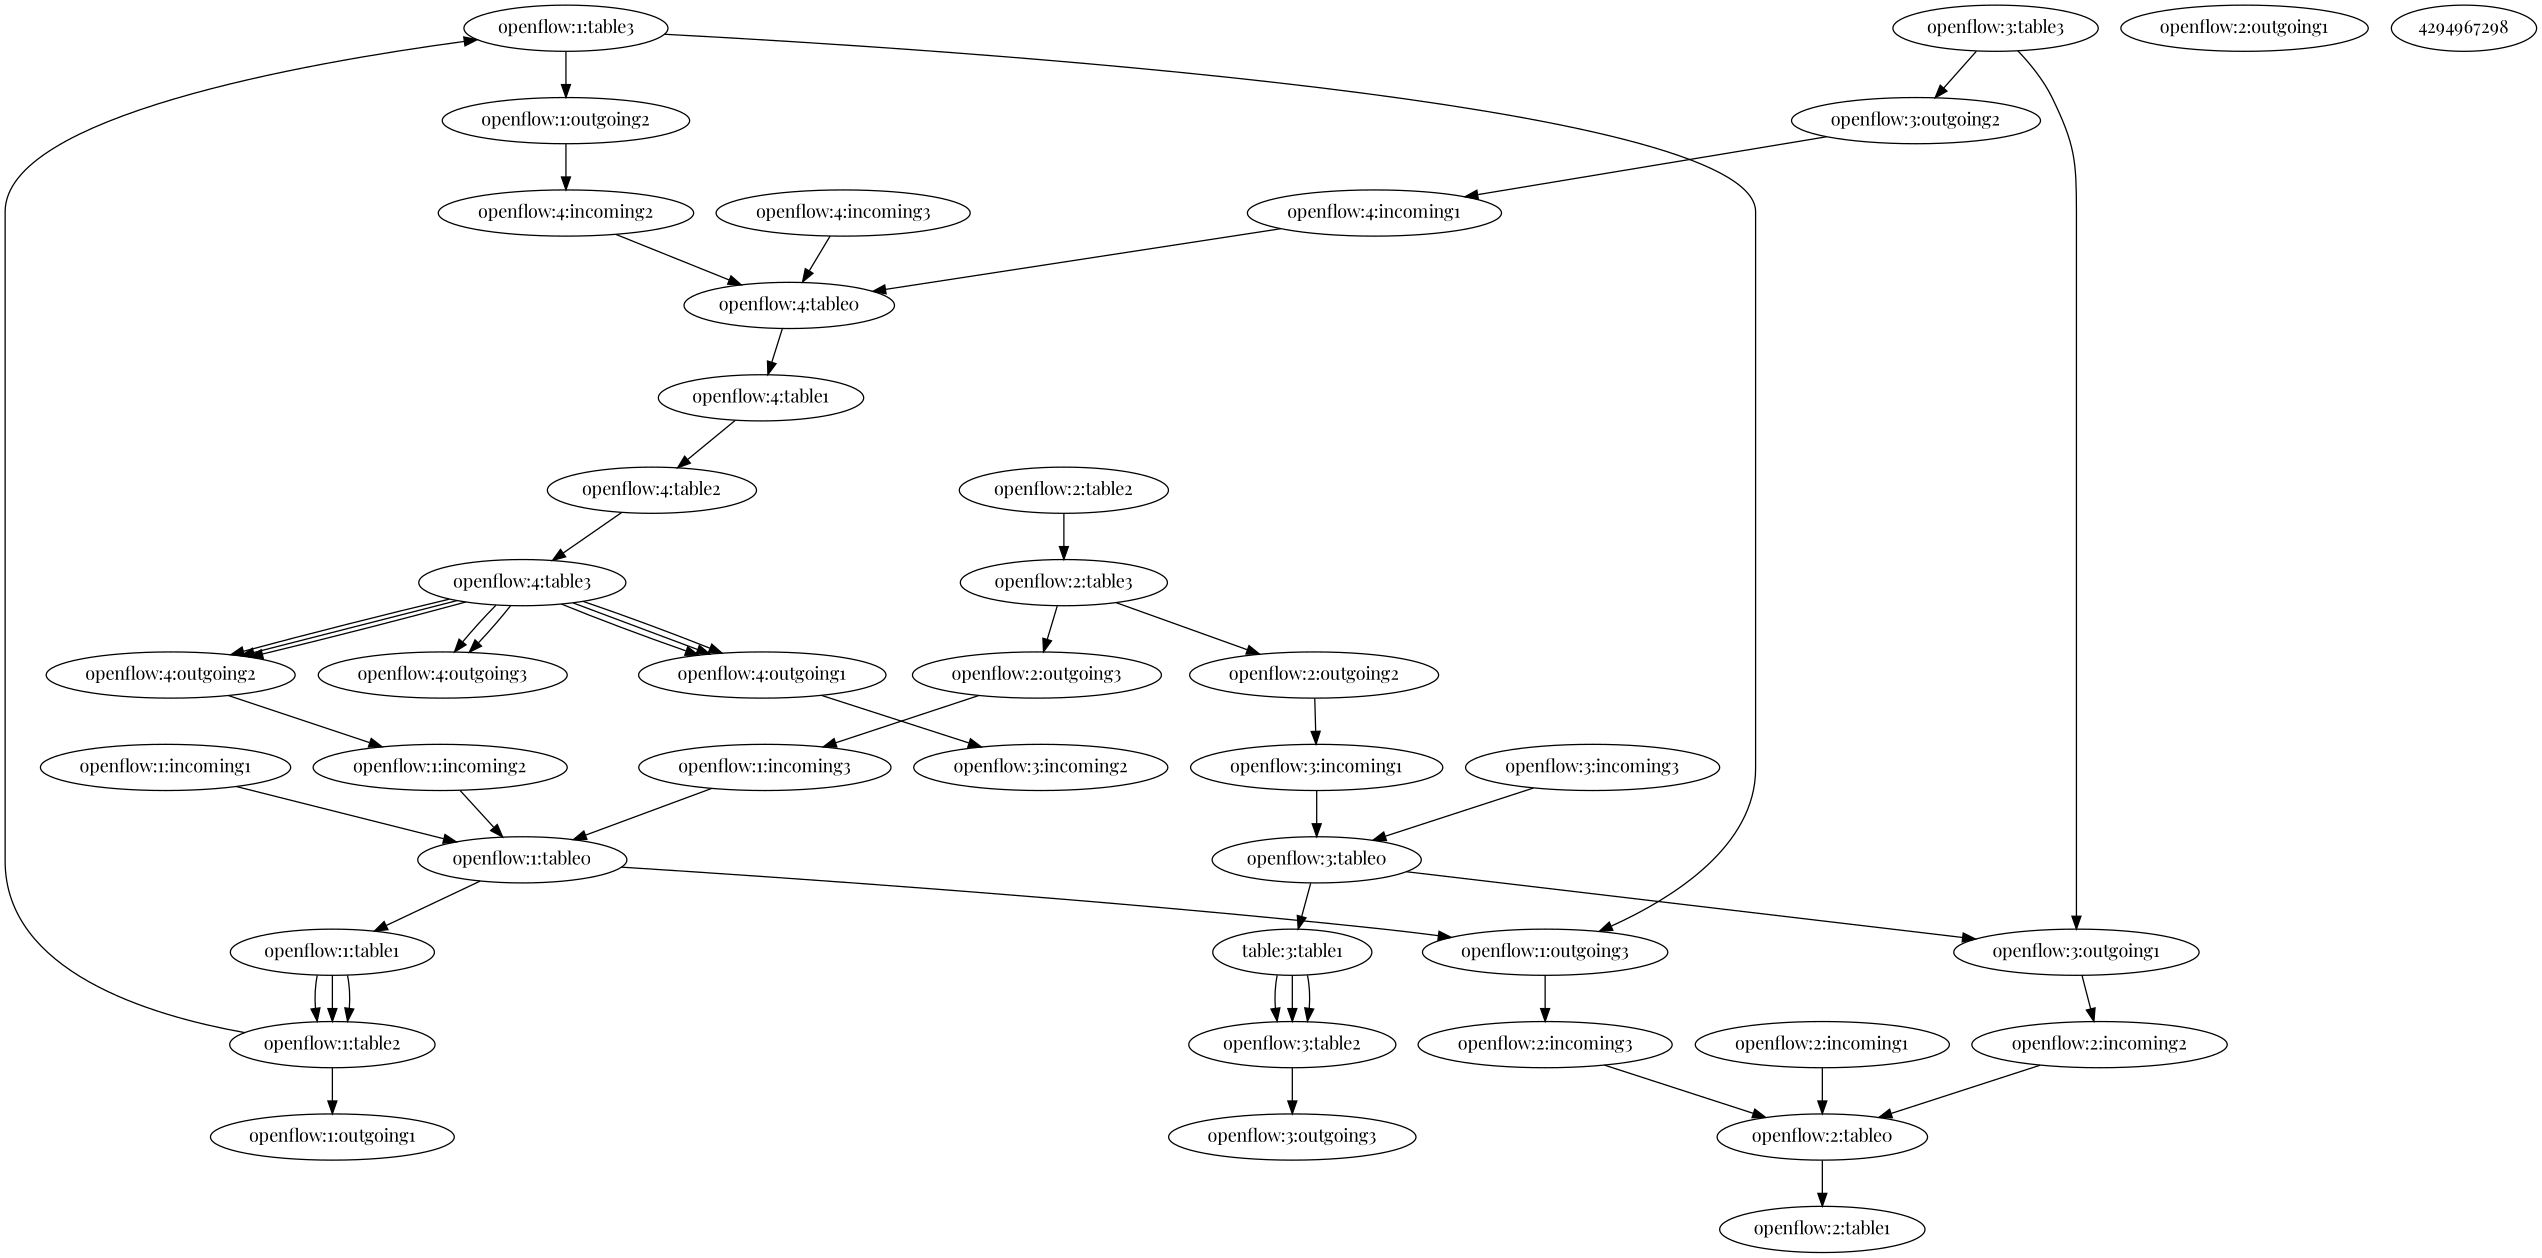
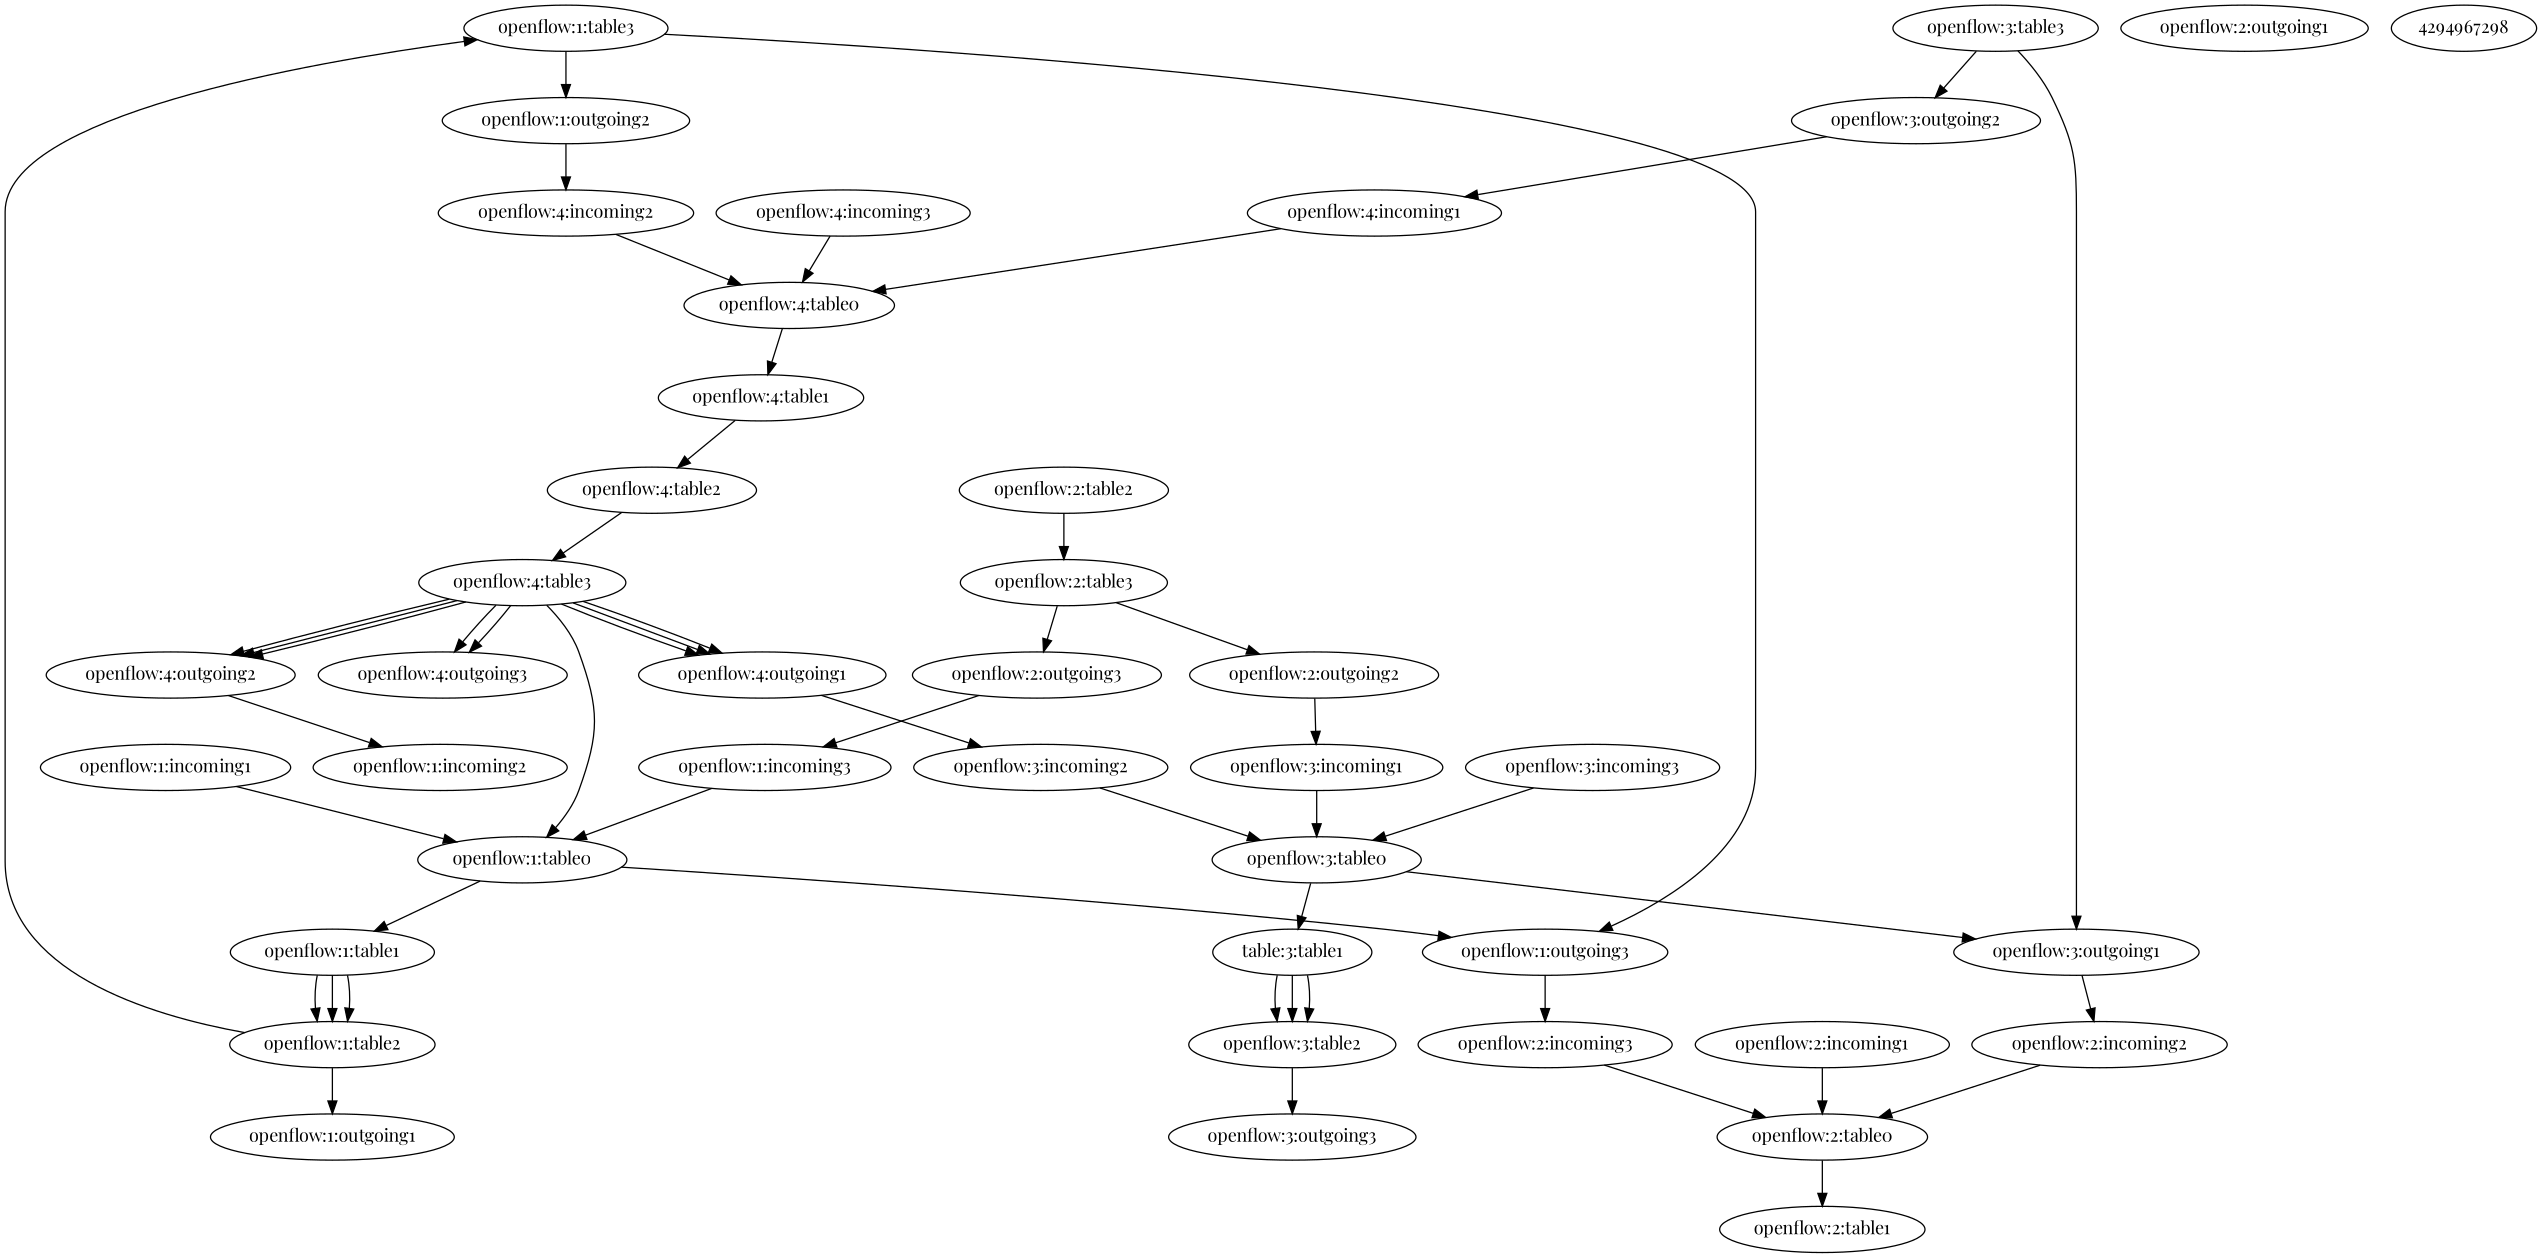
edge "openflow:1:incoming2" -> "openflow:1:table0": now "openflow:4:table3" -> "openflow:1:table0"
edge "openflow:3:incoming2" -> "openflow:3:table0": added
